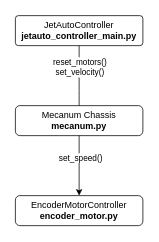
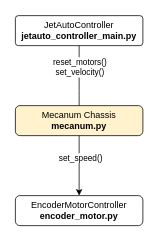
node "Mecanum Chassis mecanum.py": fillcolor #ffffff -> #fff2cc
